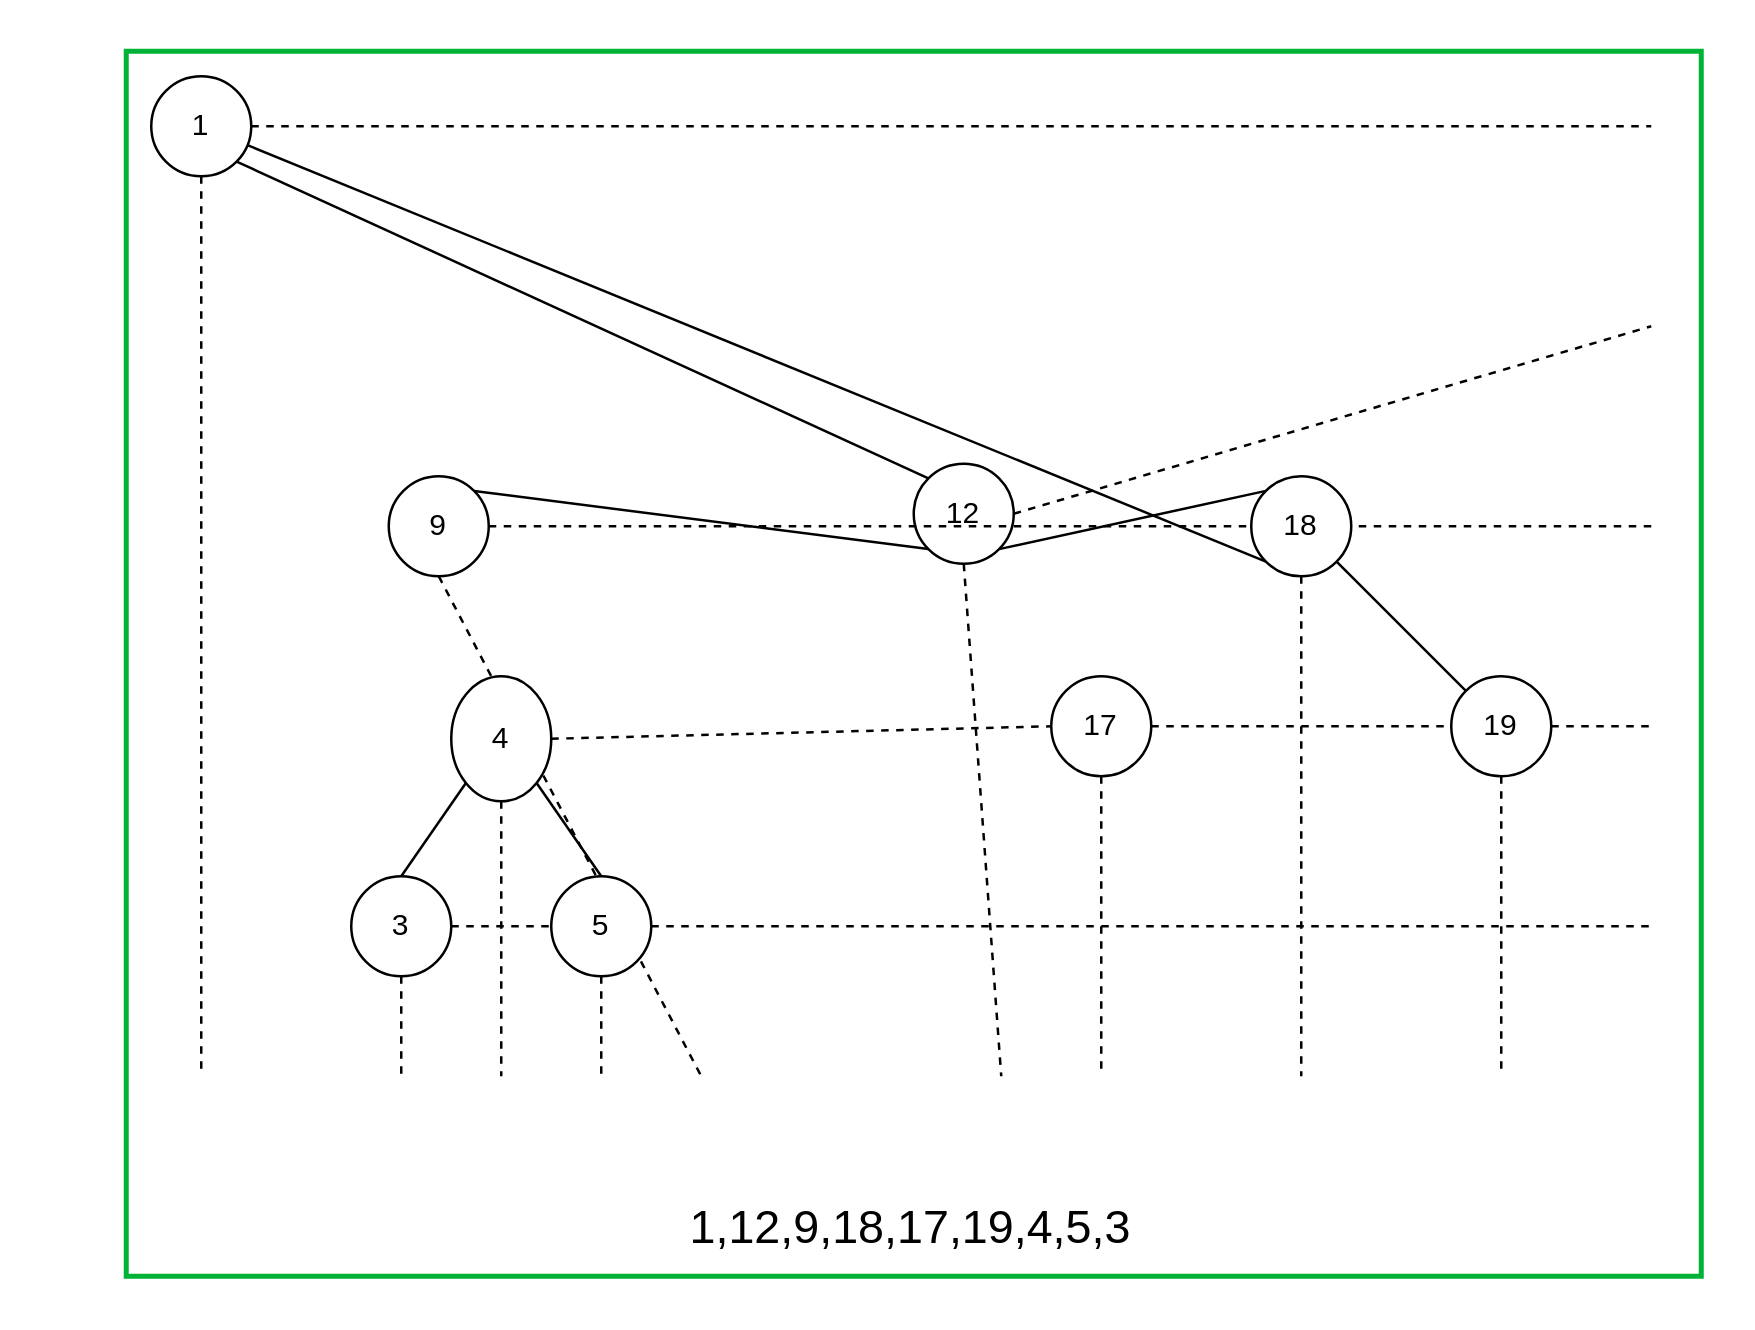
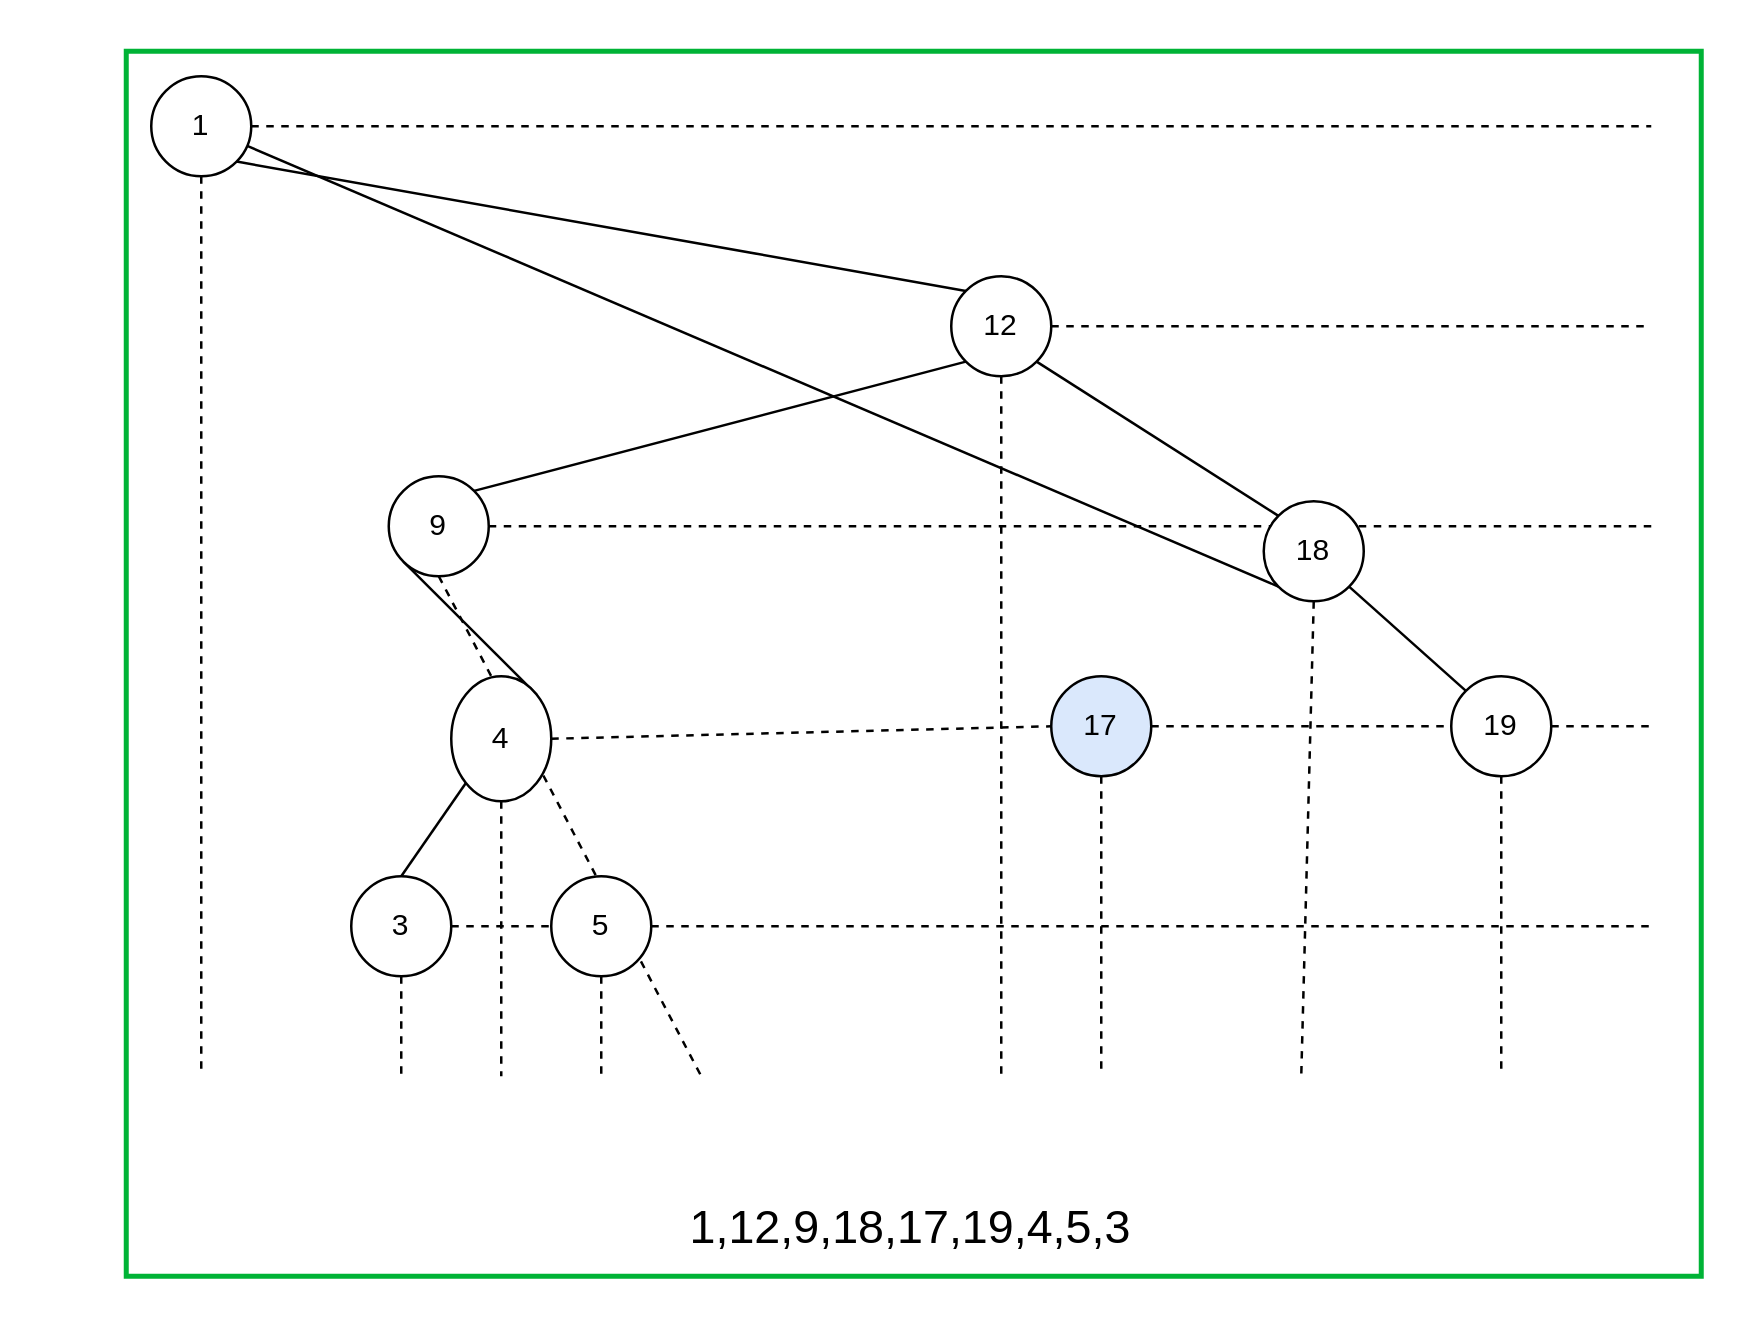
node "12": moved (964, 514) -> (1001, 326)
node "18": moved (1301, 526) -> (1314, 551)
edge "9" -- "4": added
node "17": fillcolor #ffffff -> #dae8fc
edge "4" -- "5": removed
